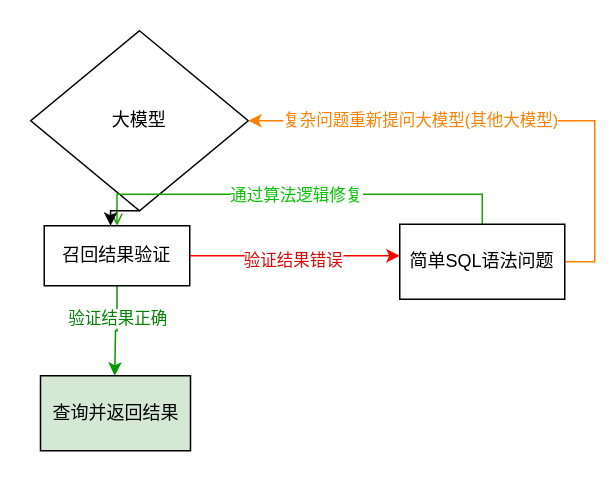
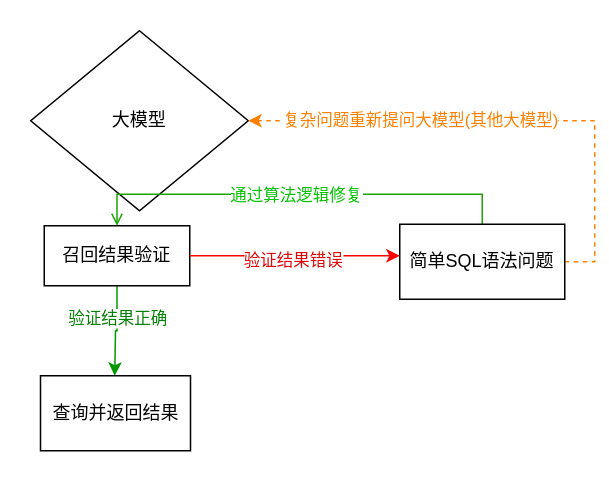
edge "简单SQL语法问题" -> "大模型": style solid -> dashed
edge "大模型" -> "召回结果验证": removed
node "查询并返回结果": fillcolor #d5e8d4 -> #ffffff
